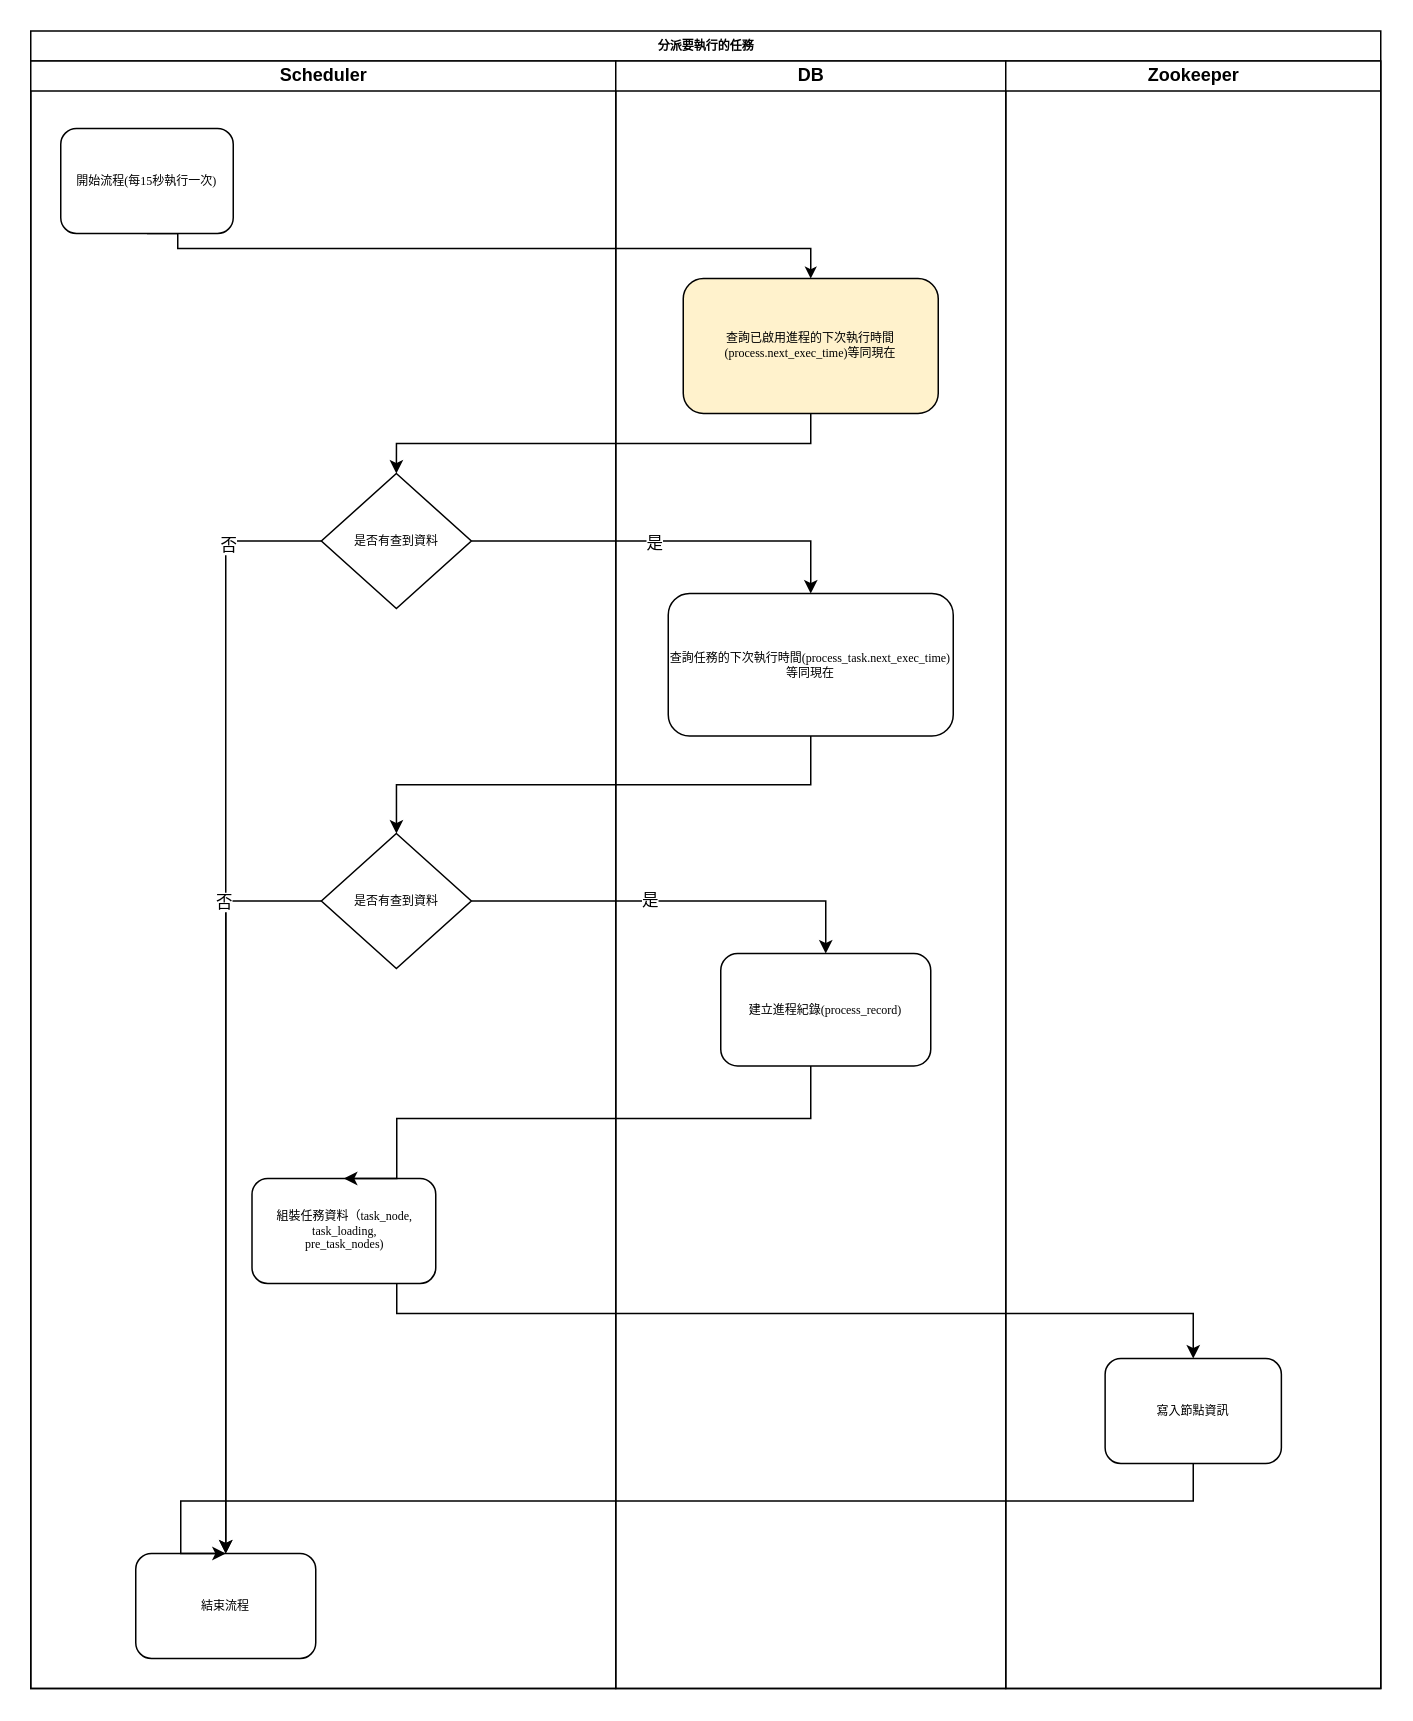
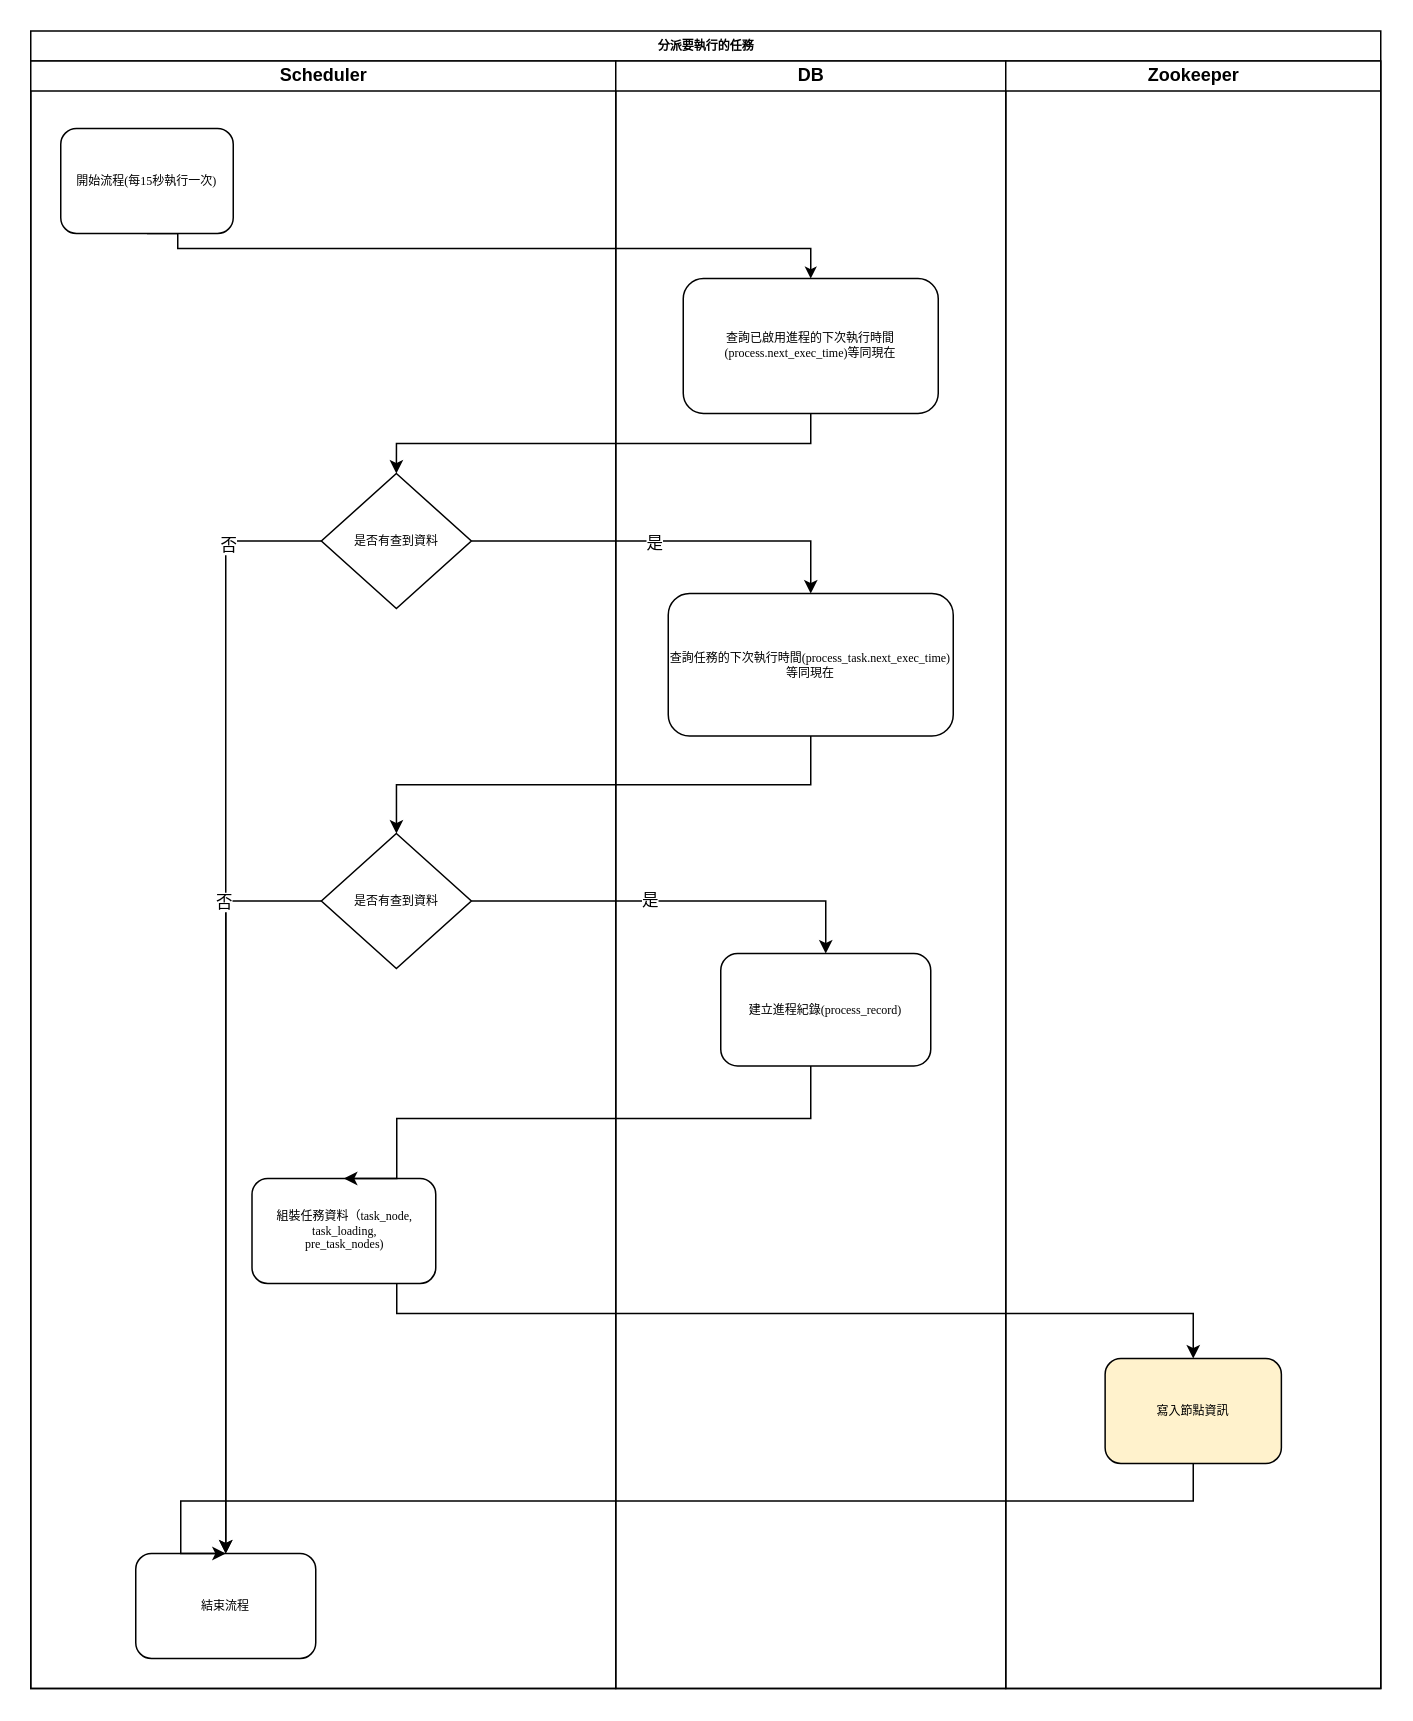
node "查詢已啟用進程的下次執行時間(process.next_exec_time)等同現在": fillcolor #fff2cc -> #ffffff
node "寫入節點資訊": fillcolor #ffffff -> #fff2cc
